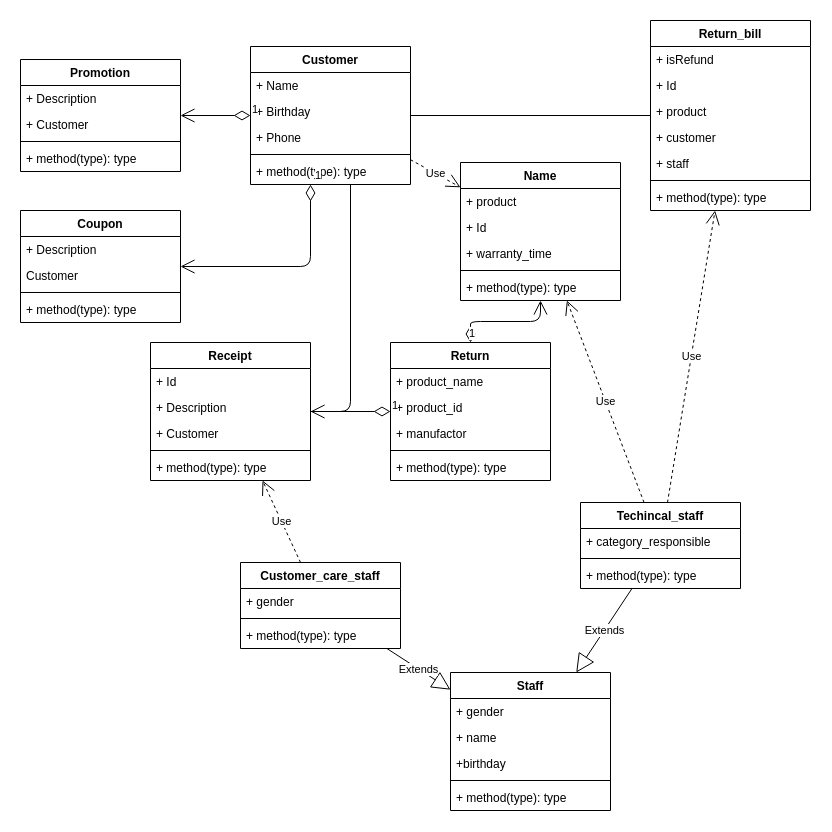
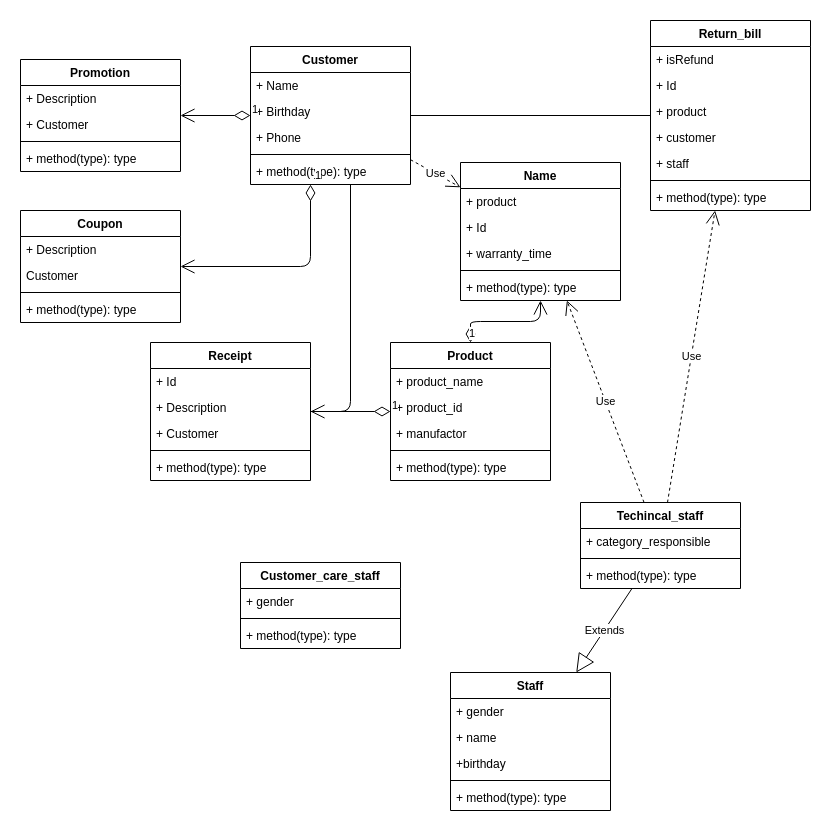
node "Return": label "Return" -> "Product"
edge "Customer_care_staff" -> "Receipt": removed, label "Use"
edge "Customer_care_staff" -> "Staff": removed, label "Extends"
